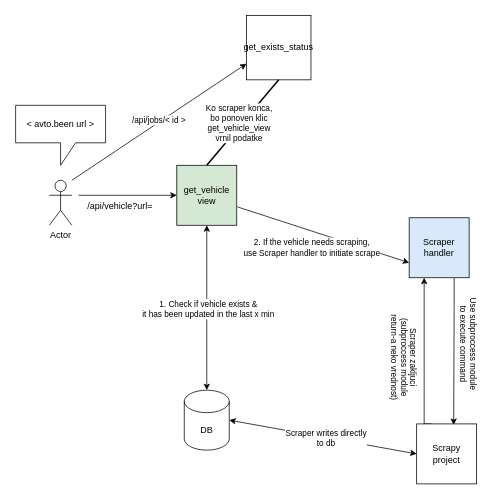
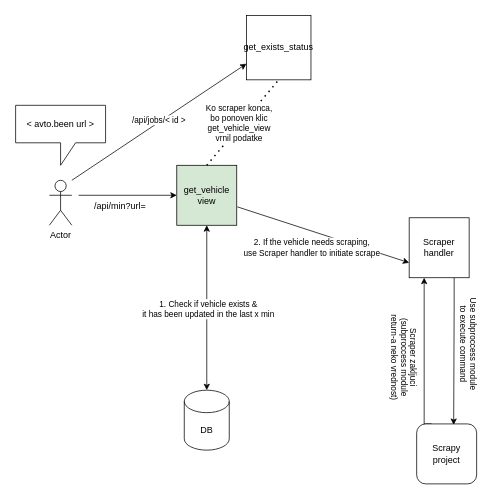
edge "get_exists_status" -- "get_vehicle view": style solid -> dashed
node "/api/vehicle?url=": label "/api/vehicle?url=" -> "/api/min?url="
node "Scraper handler": fillcolor #dae8fc -> #ffffff
edge "DB" -- "Scrapy project": removed, label "Scraper writes directly to db"
node "Scrapy project": shape rectangle -> rounded rectangle
